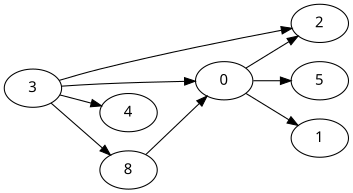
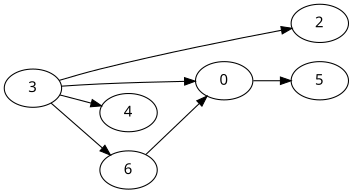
edge "0" -> "2": removed
node "1": removed
node "8": label "8" -> "6"
